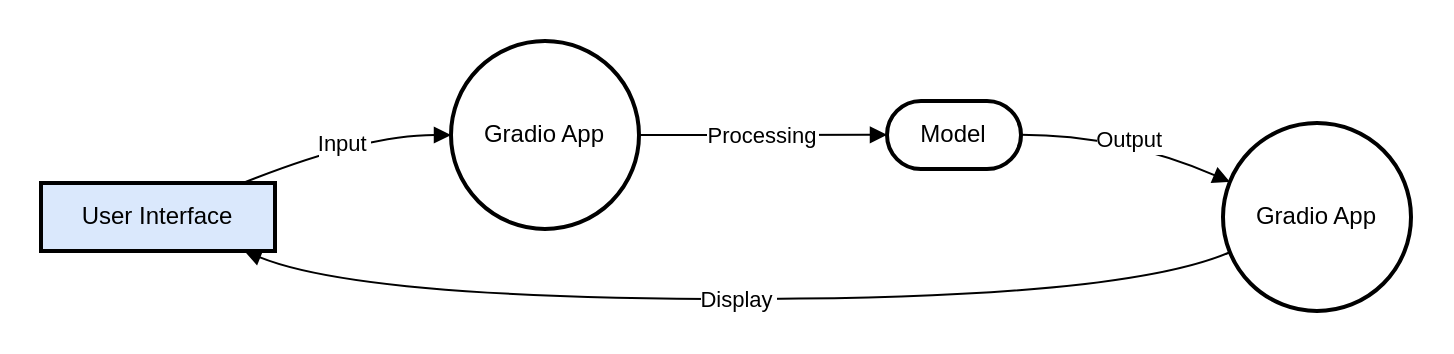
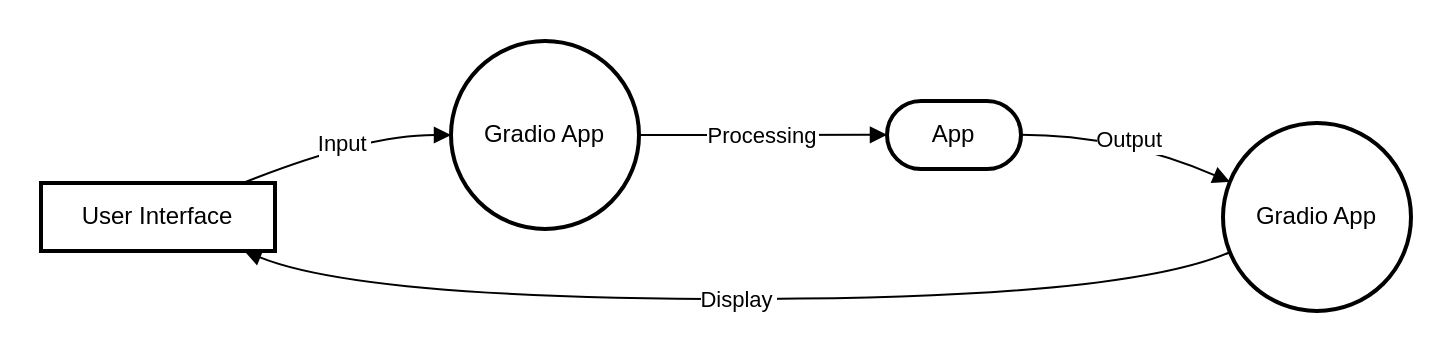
node "Model": label "Model" -> "App"
node "User Interface": fillcolor #dae8fc -> #ffffff
